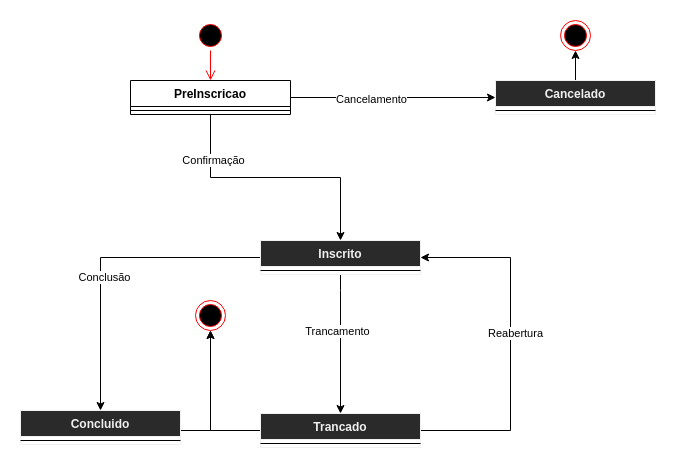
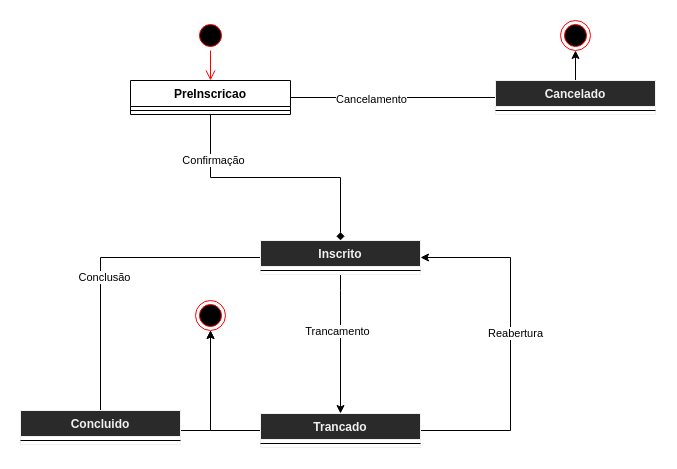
edge "PreInscricao" -> "Cancelado": arrowhead classic -> none
edge "PreInscricao" -> "Inscrito": arrowhead classic -> diamond
edge "Inscrito" -> "Concluido": arrowhead classic -> none
